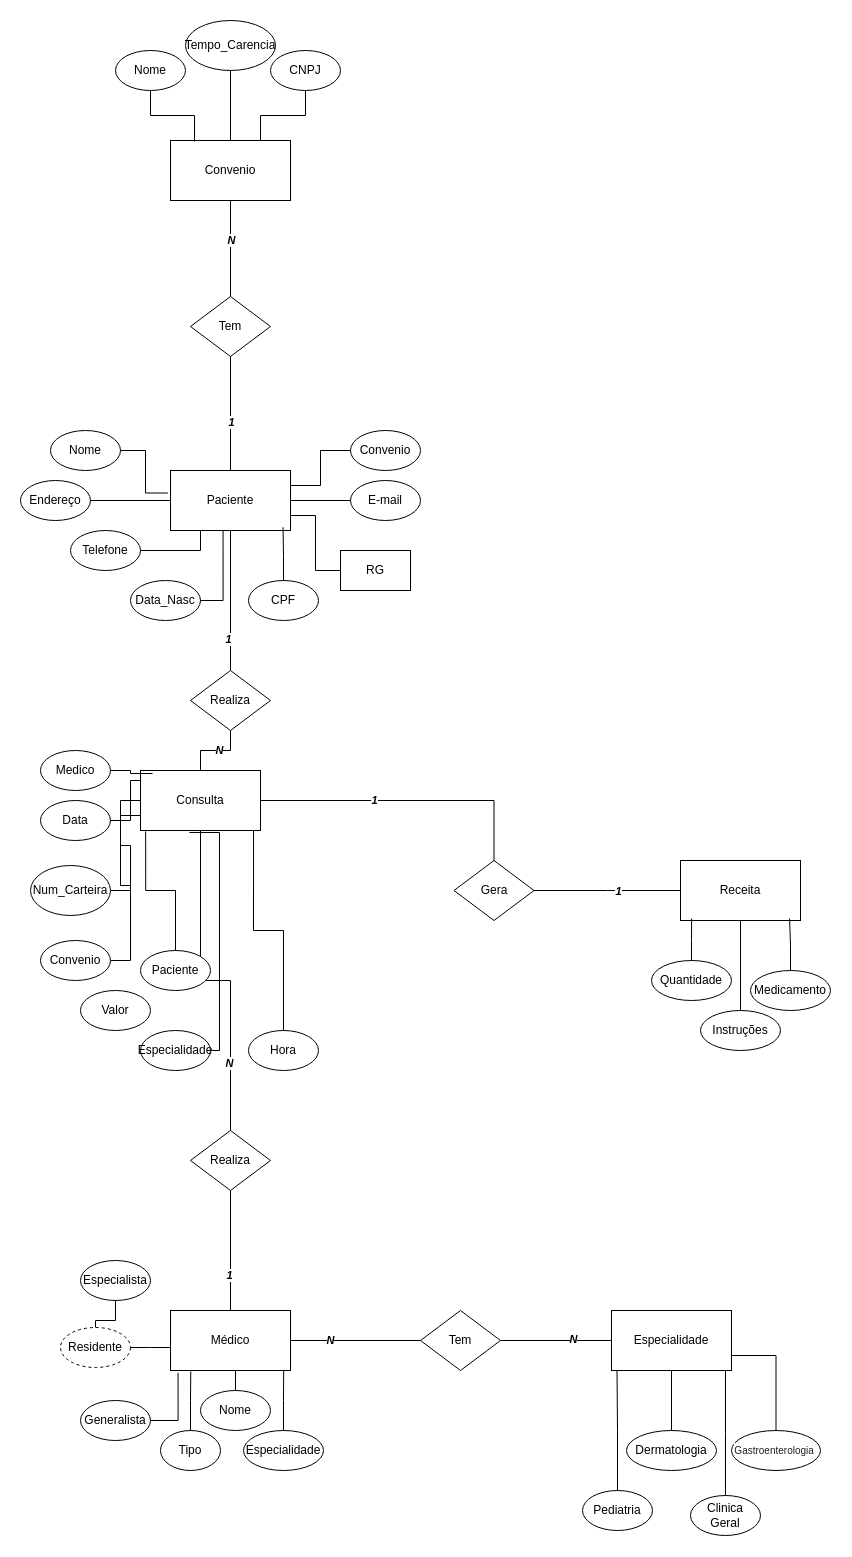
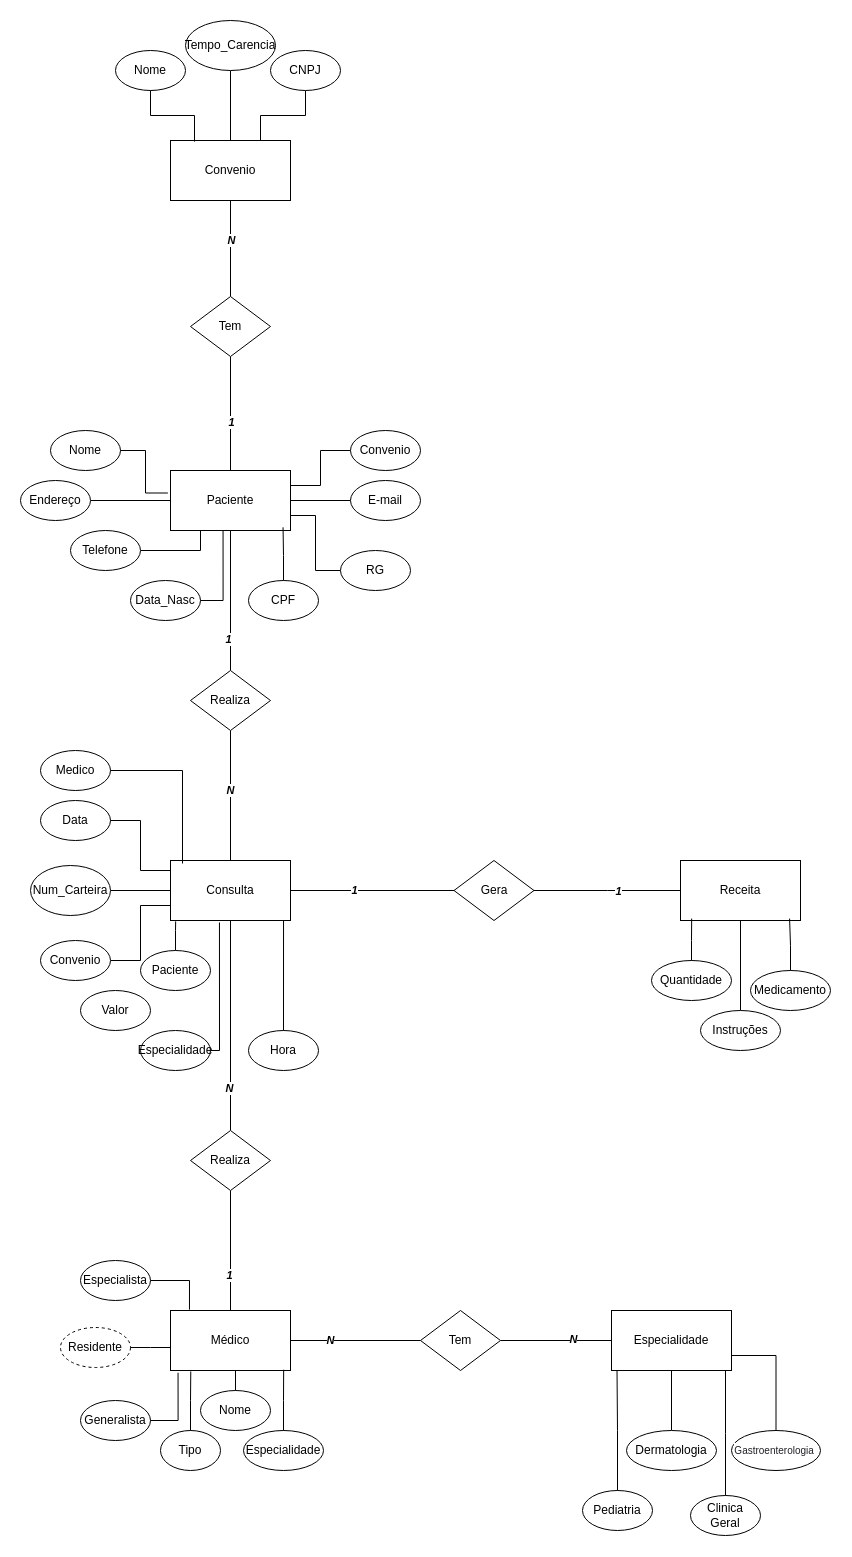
node "RG": shape rectangle -> ellipse
node "Consulta": moved (201, 801) -> (231, 891)
edge "Especialista" -- "Residente": now "Especialista" -- "Médico"
